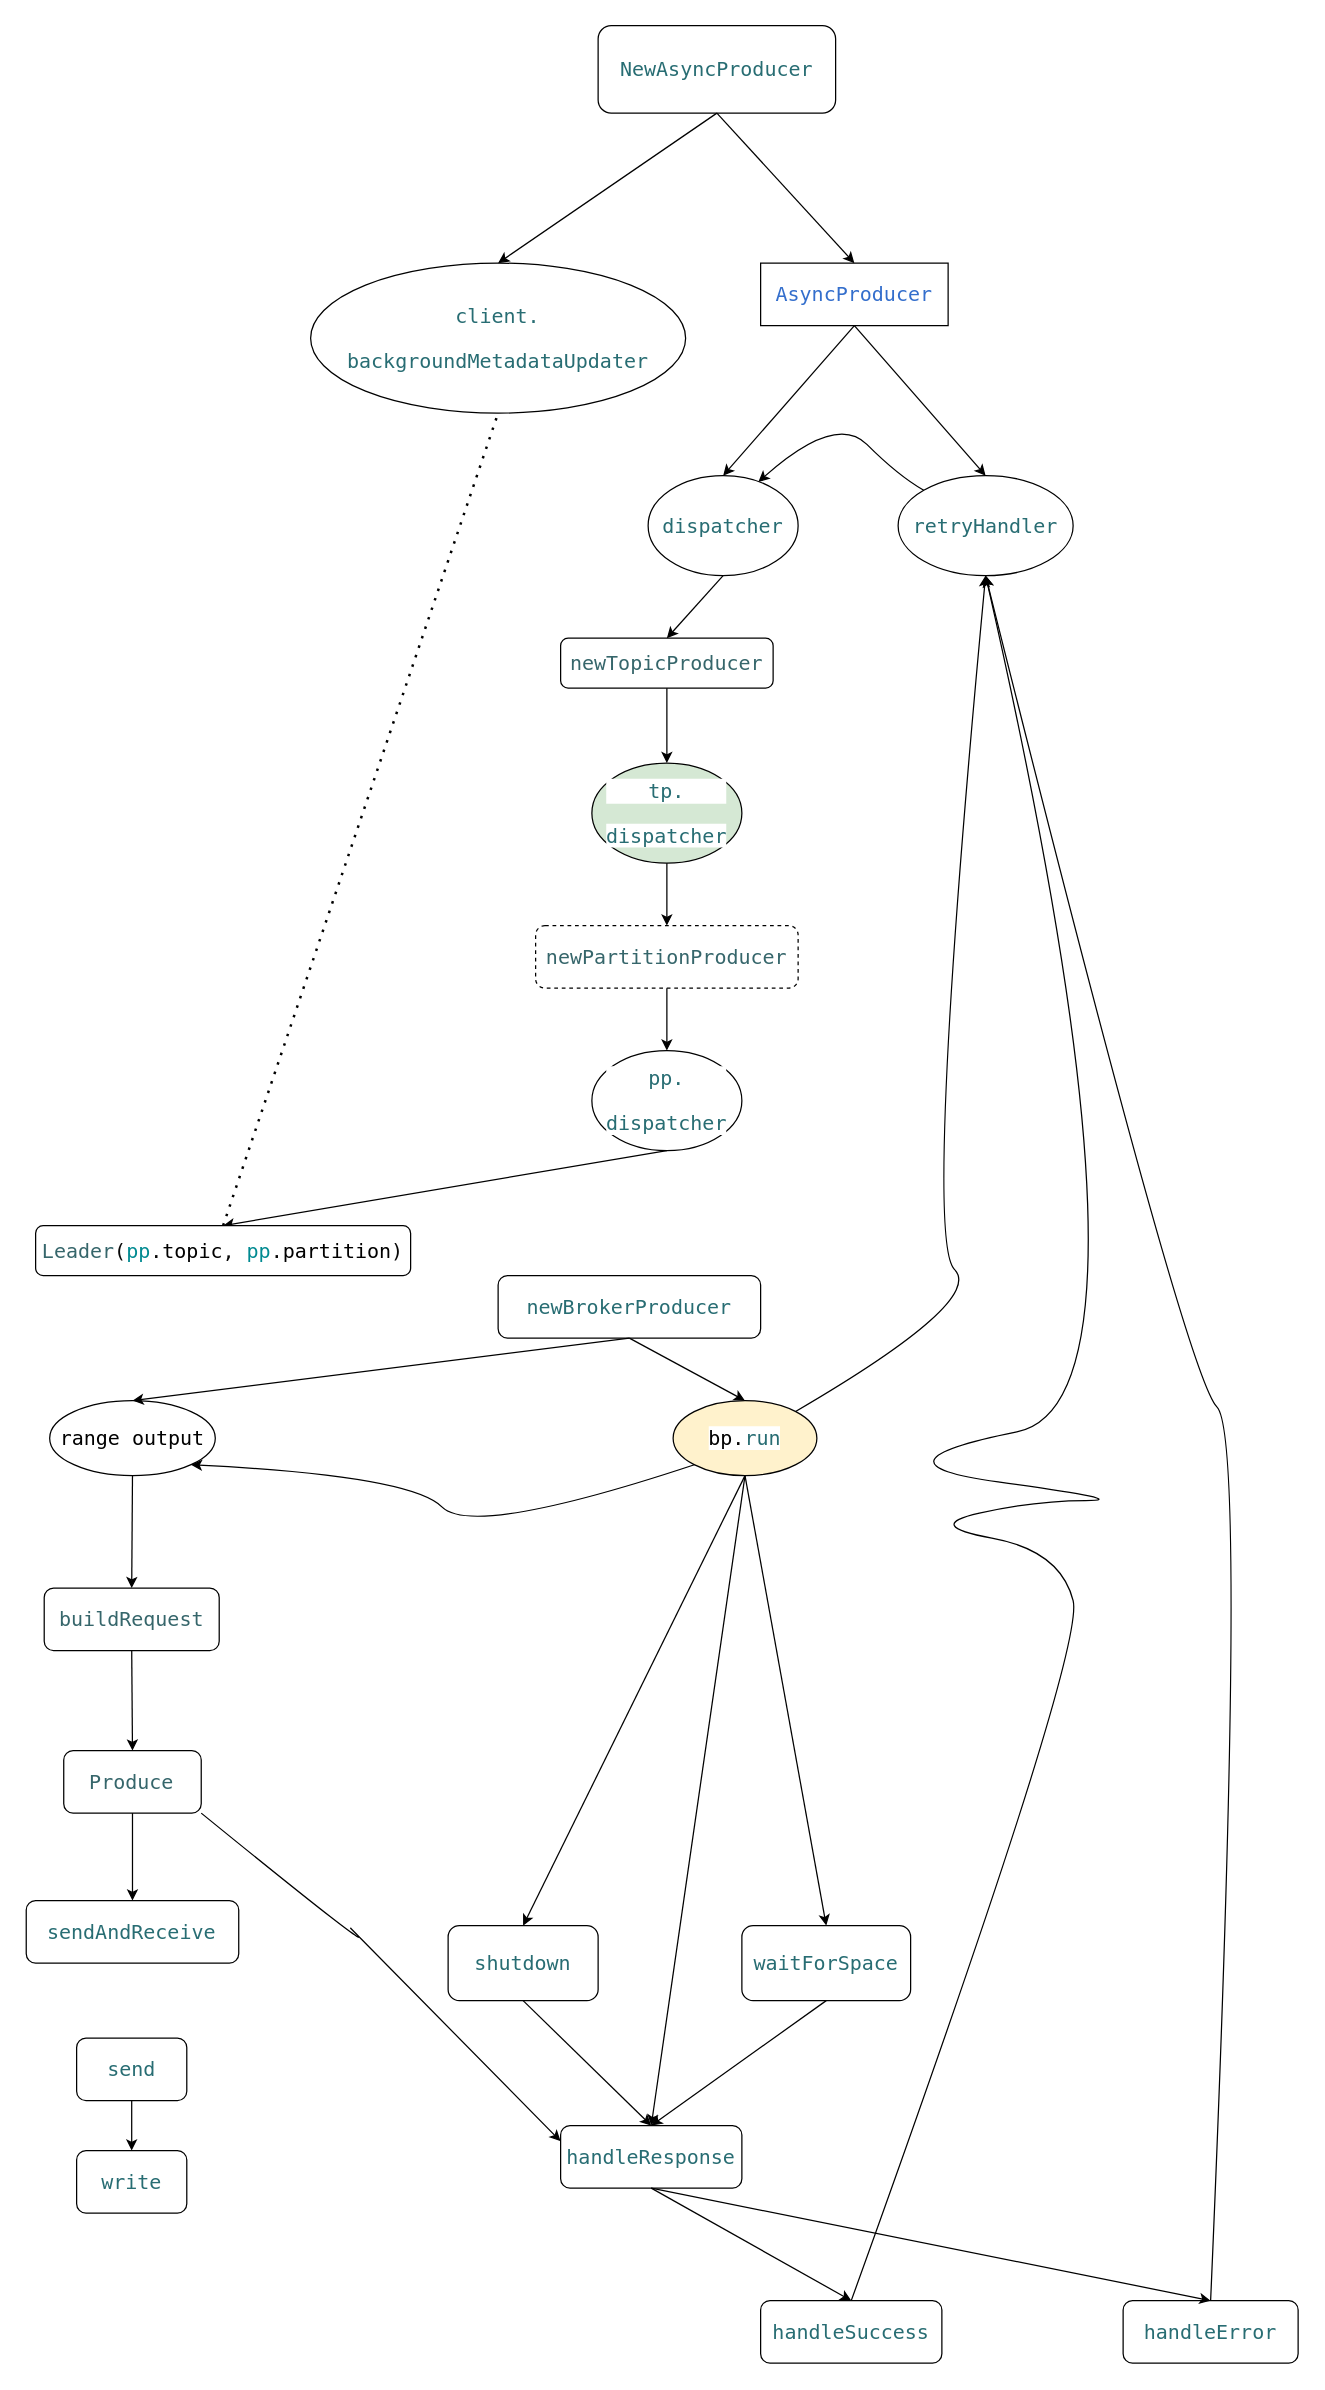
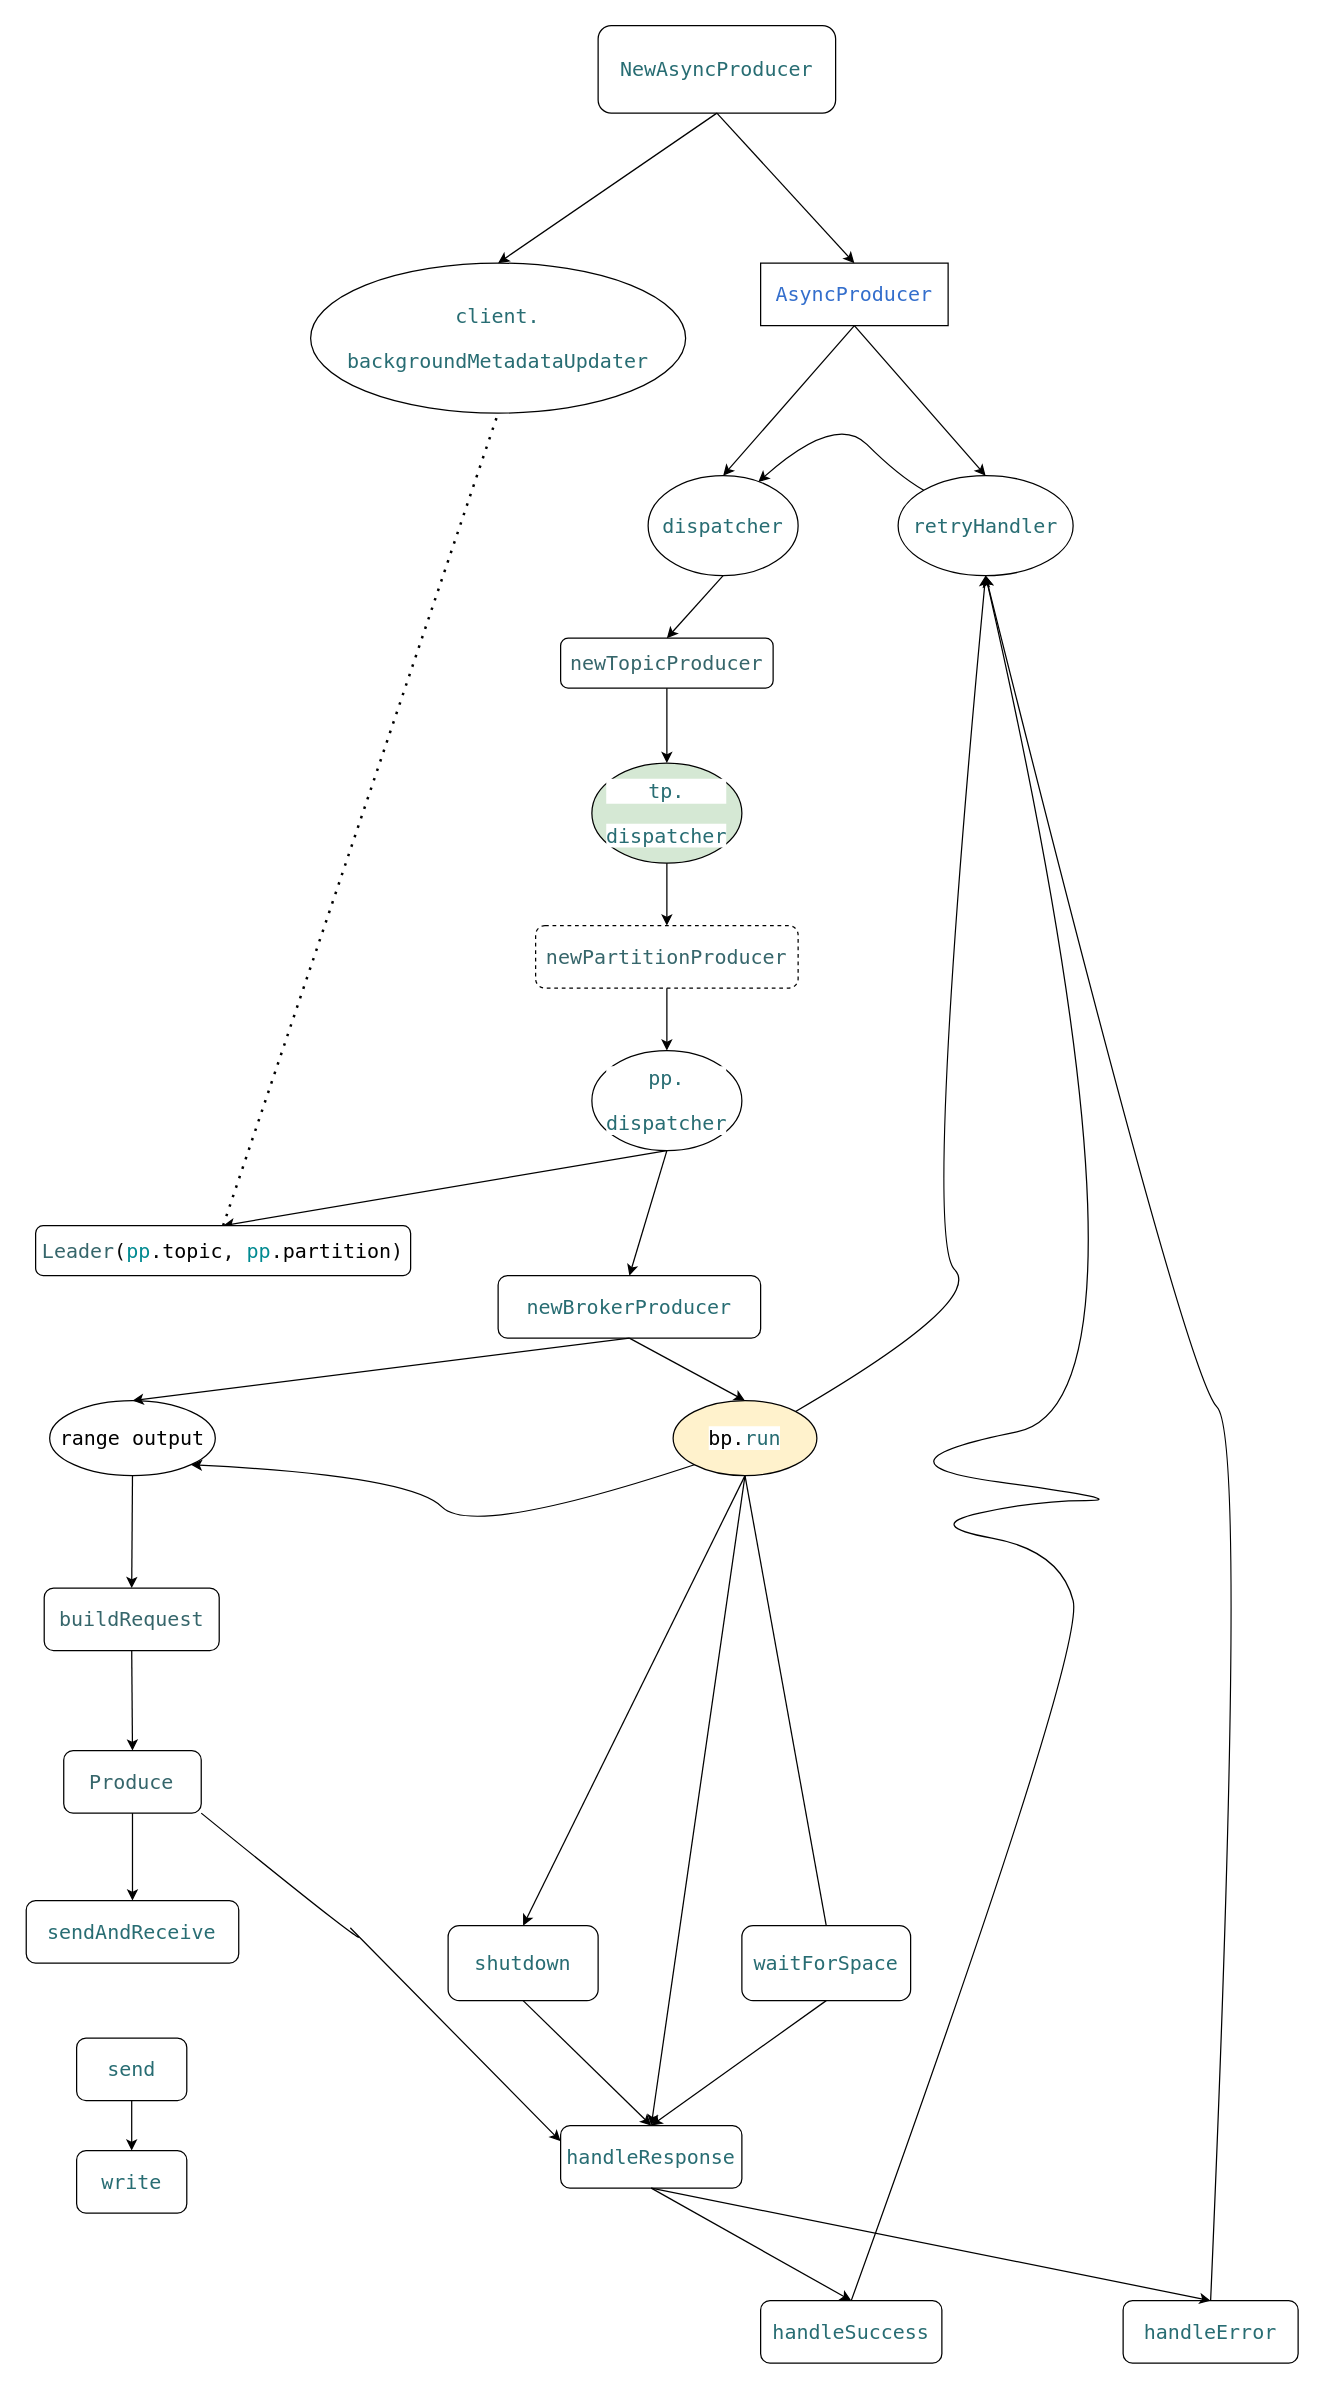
edge "pp.dispatcher" -> "newBrokerProducer": added
edge "bp.run" -> "waitForSpace": arrowhead classic -> none
